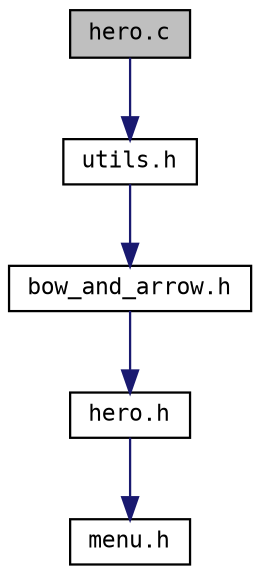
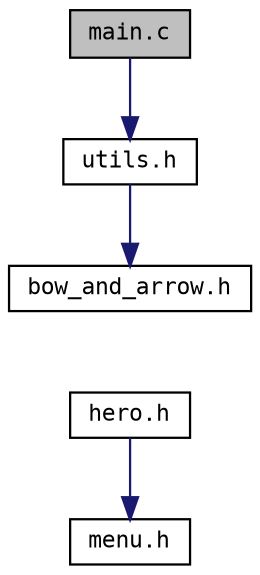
node "hero.c": label "hero.c" -> "main.c"
edge "bow_and_arrow.h" -> "hero.h": removed
